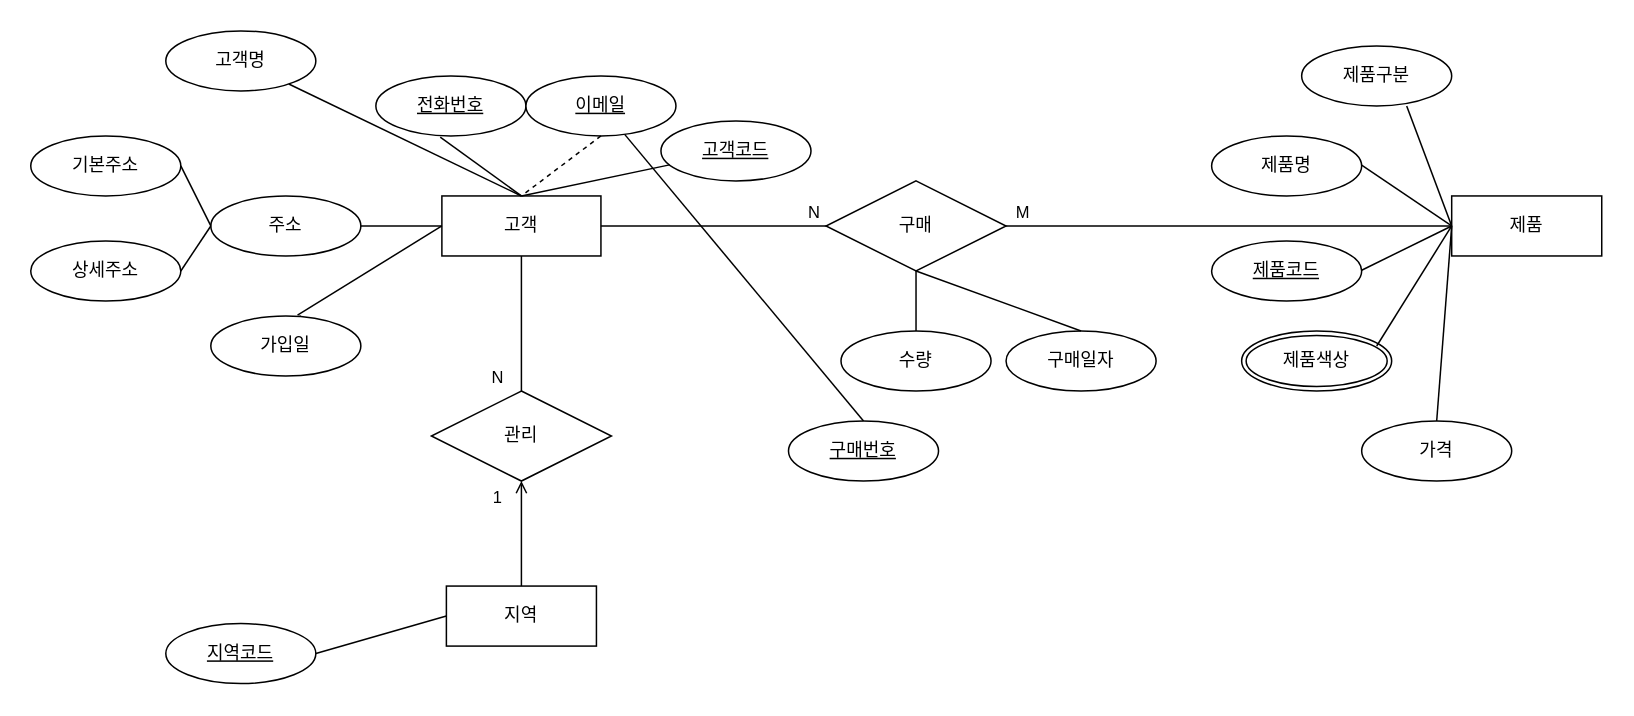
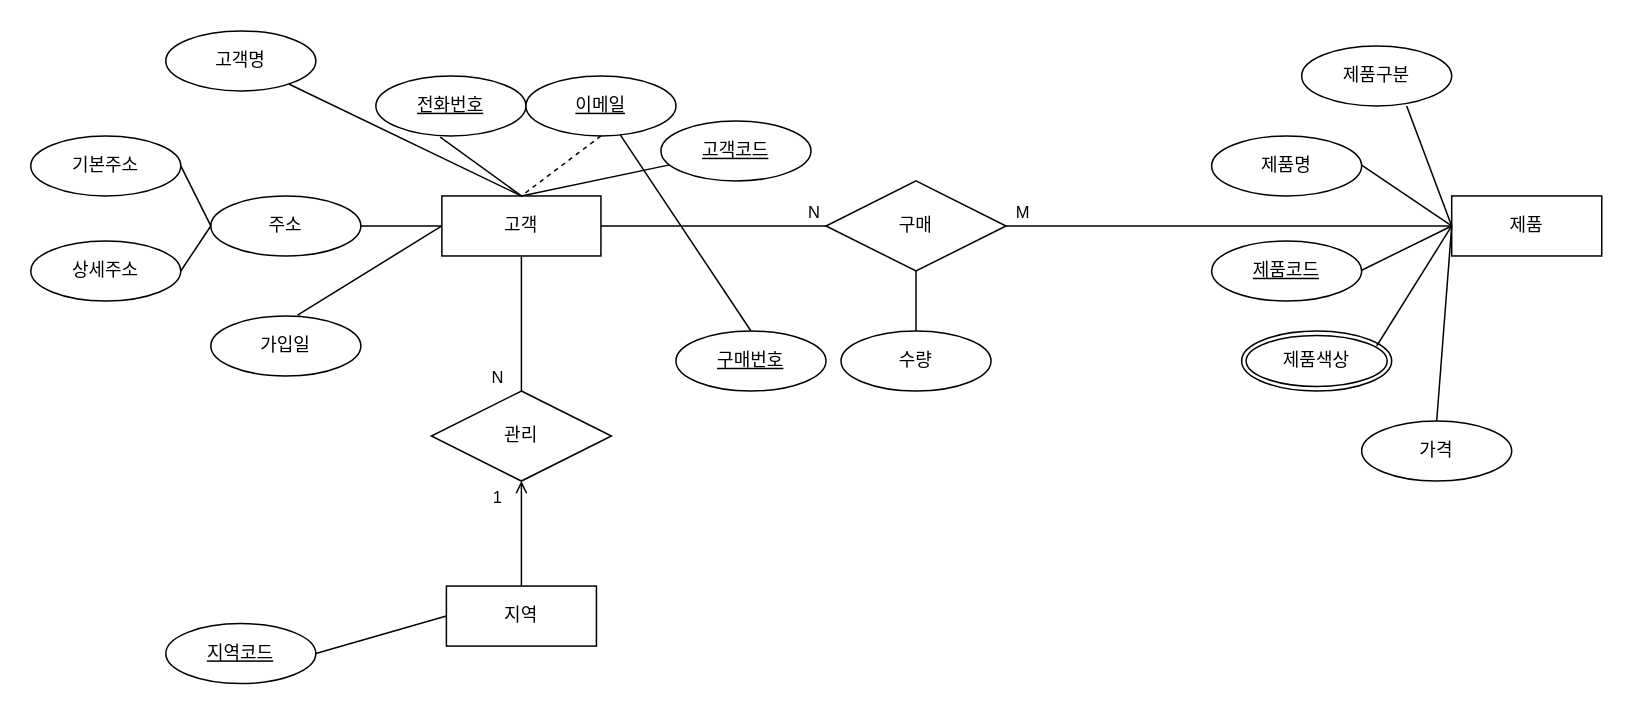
edge "구매" -- "구매일자": removed
node "구매일자": removed
node "구매번호": moved (863, 451) -> (751, 361)
